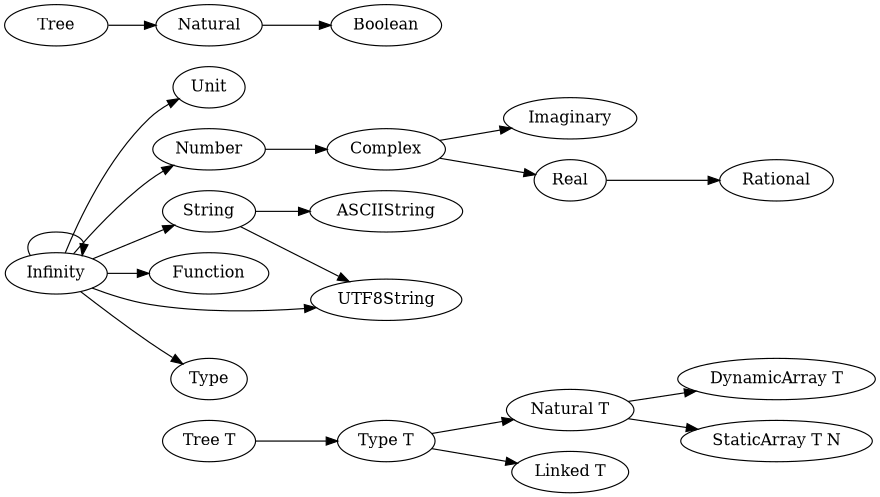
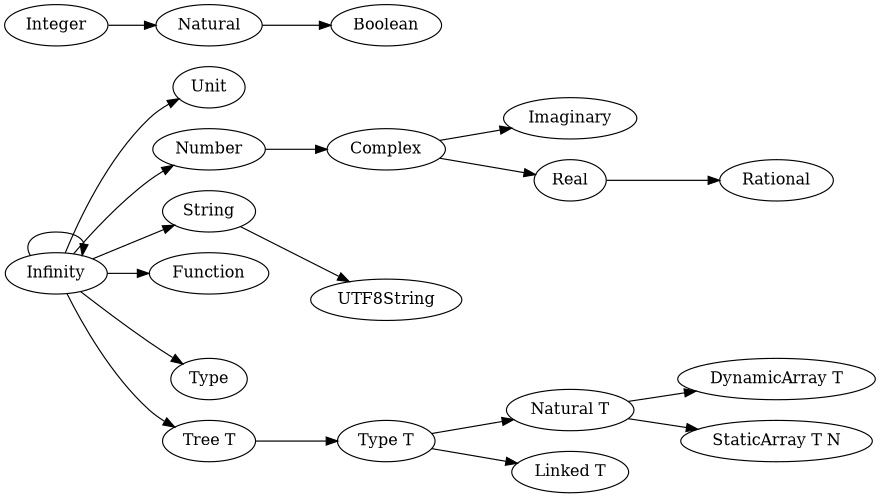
node "Tree": label "Tree" -> "Integer"
node "ASCIIString": removed
edge "Infinity" -> "UTF8String": now "Infinity" -> "Tree T"
